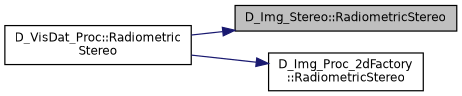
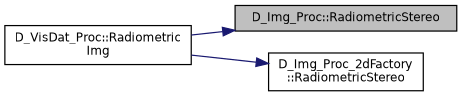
node "D_Img_Stereo::RadiometricStereo": label "D_Img_Stereo::RadiometricStereo" -> "D_Img_Proc::RadiometricStereo"
node "D_VisDat_Proc::Radiometric Stereo": label "D_VisDat_Proc::Radiometric Stereo" -> "D_VisDat_Proc::Radiometric Img"
